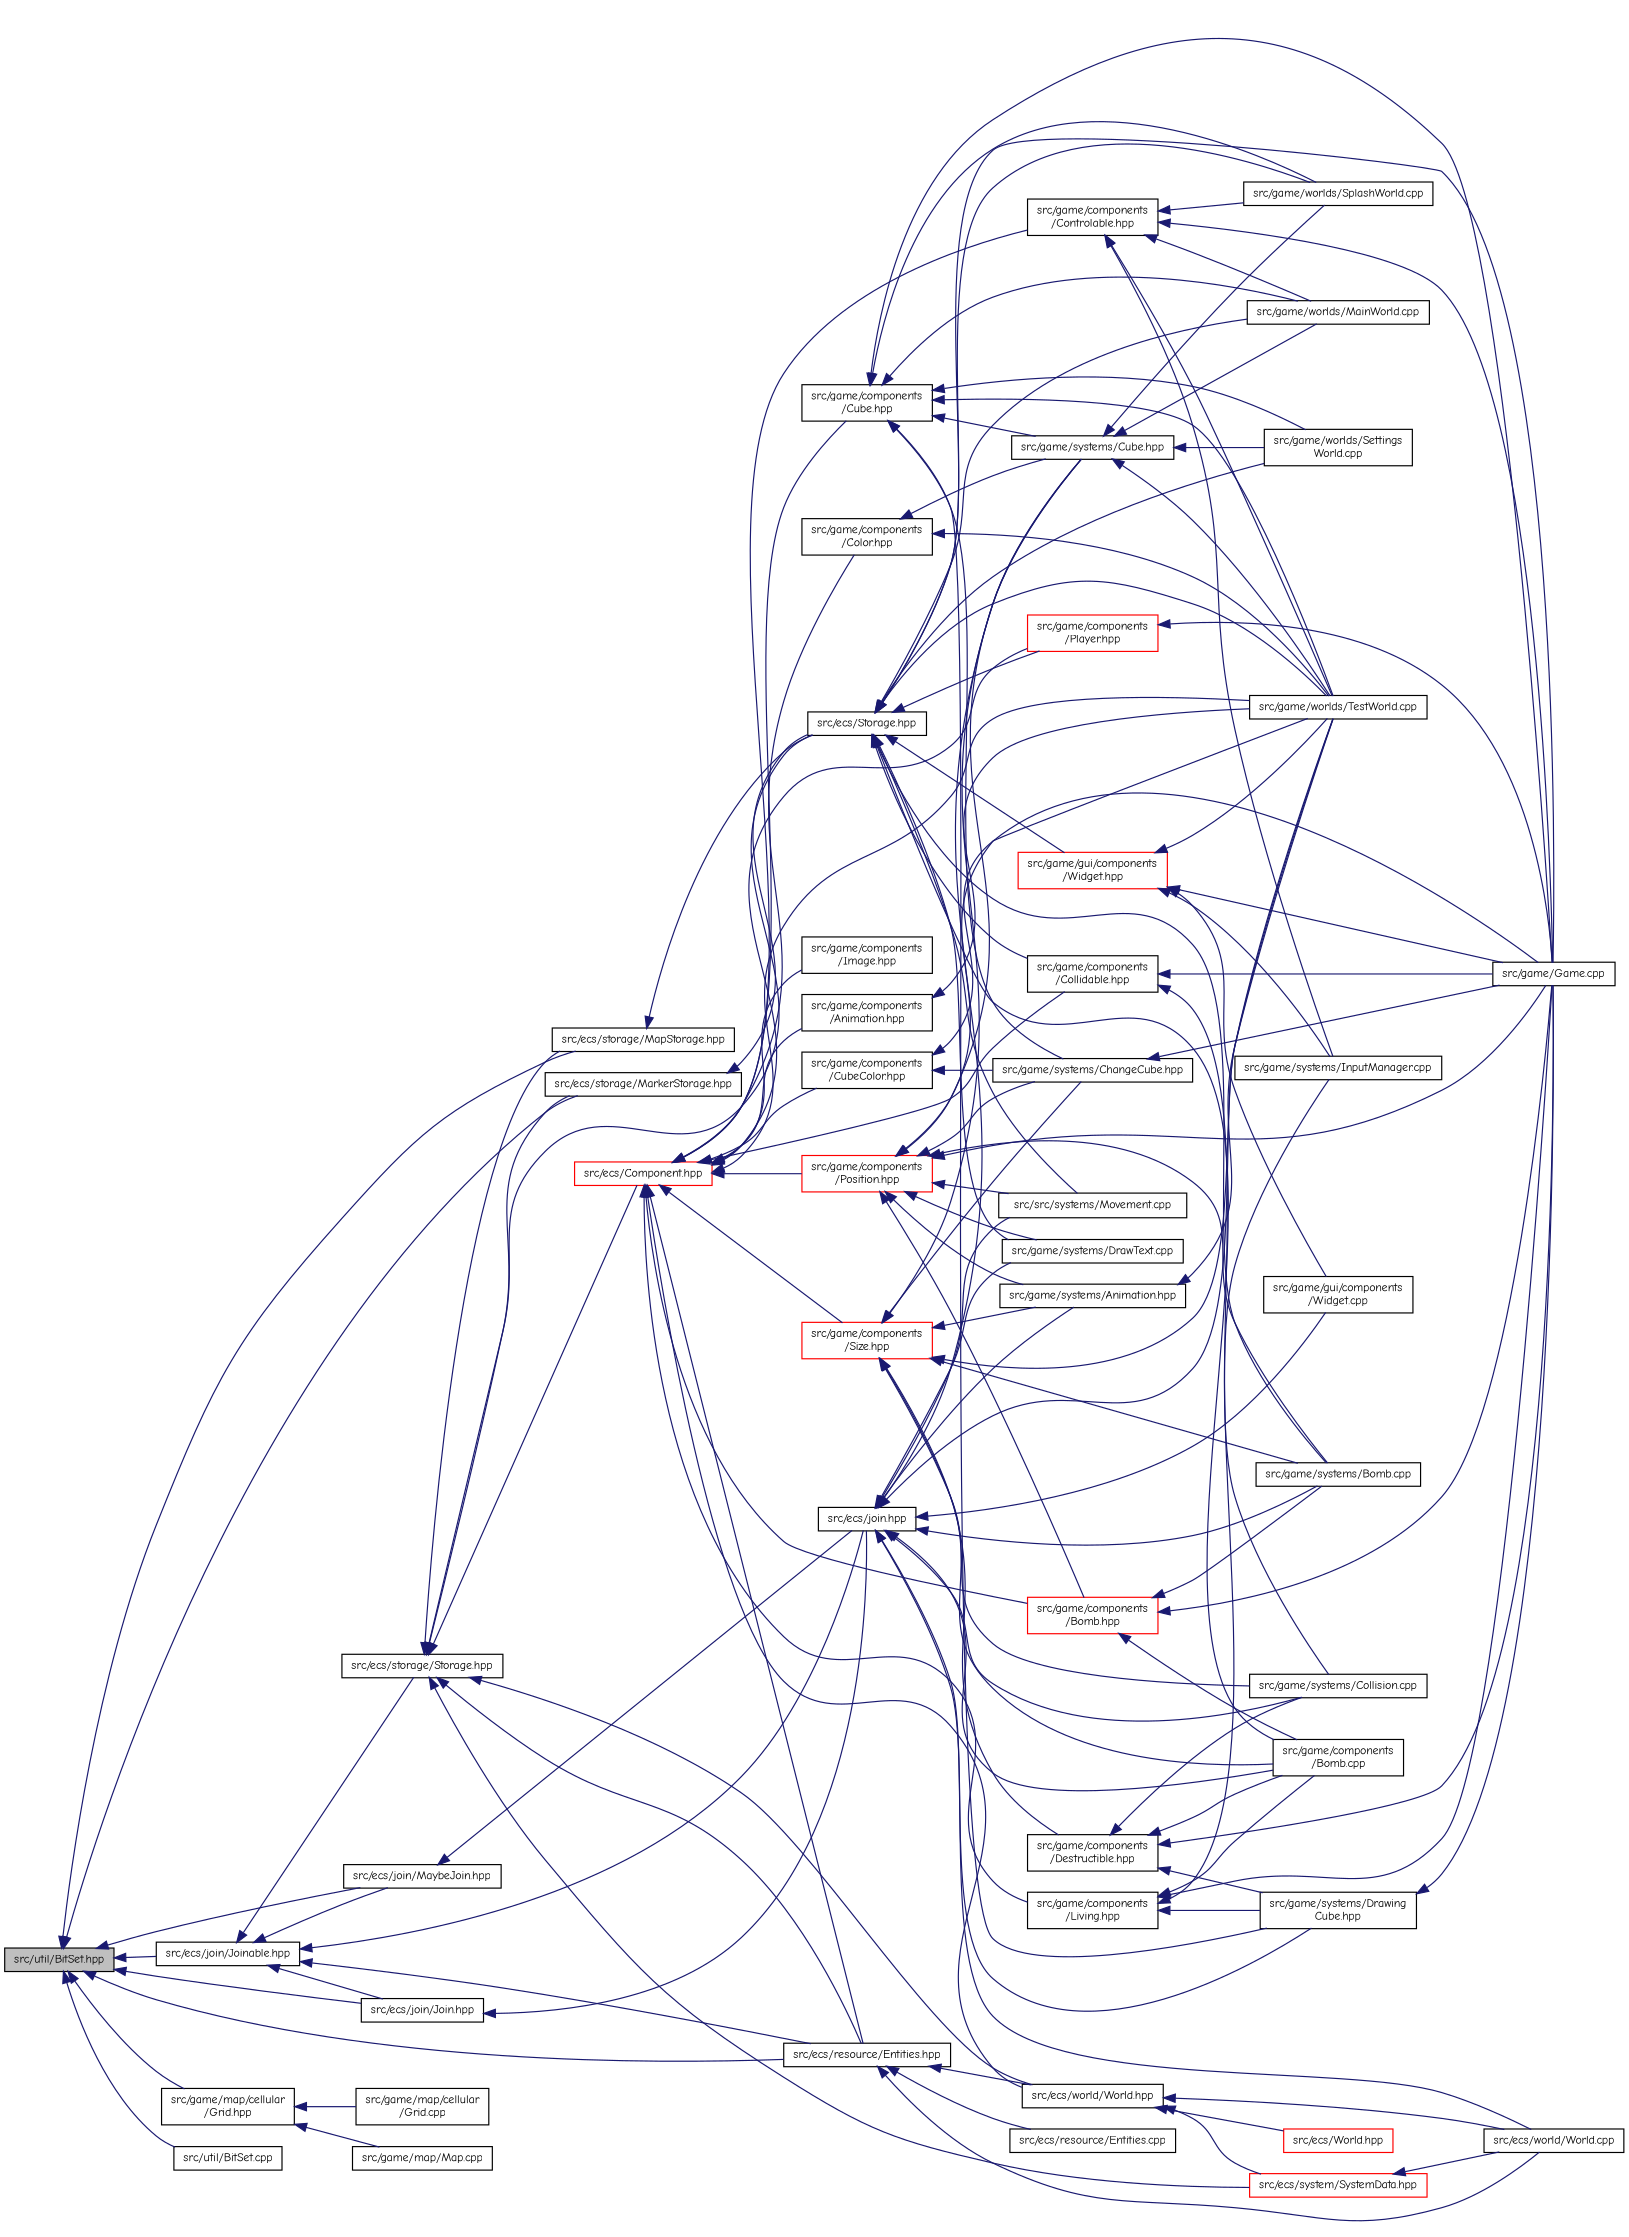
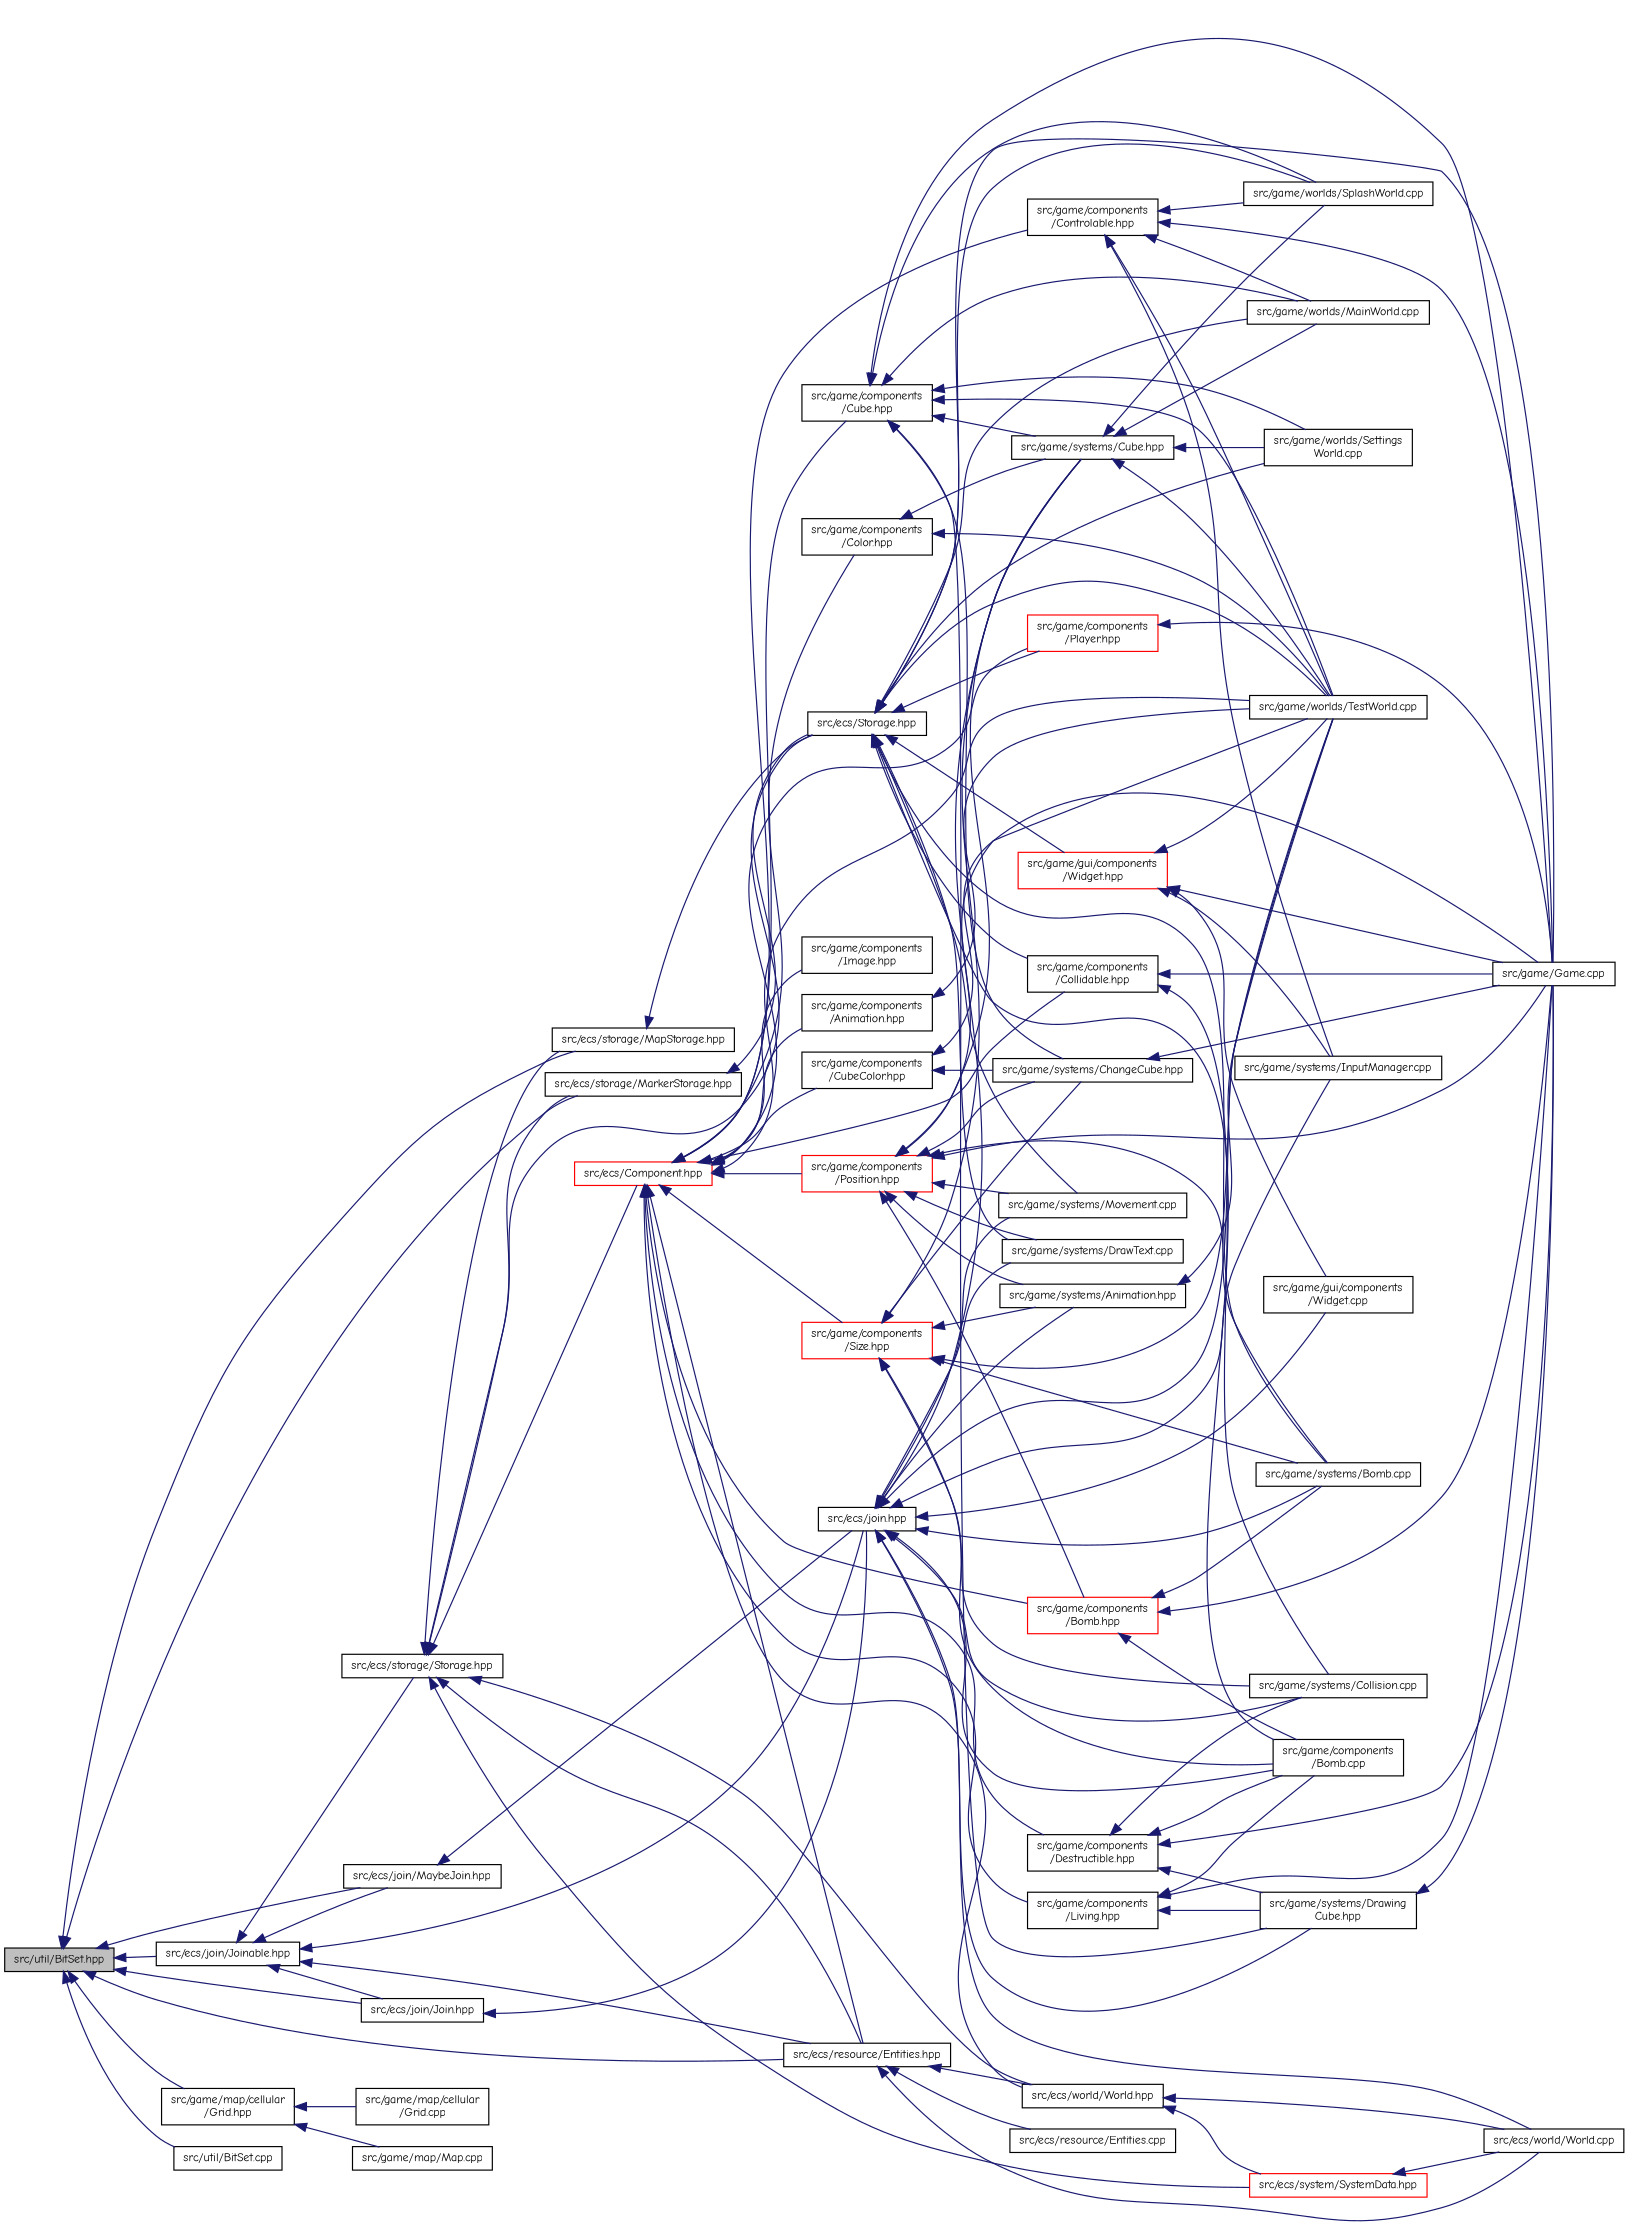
node "src/src/systems/Movement.cpp": label "src/src/systems/Movement.cpp" -> "src/game/systems/Movement.cpp"
edge "src/game/systems/InputManager.cpp" -> "src/game/components /Living.hpp": now "src/game/systems/InputManager.cpp" -> "src/ecs/join.hpp"
edge "src/game/components /Destructible.hpp" -> "src/game/components /Size.hpp": now "src/game/components /Destructible.hpp" -> "src/ecs/Component.hpp"
node "src/ecs/World.hpp": removed
